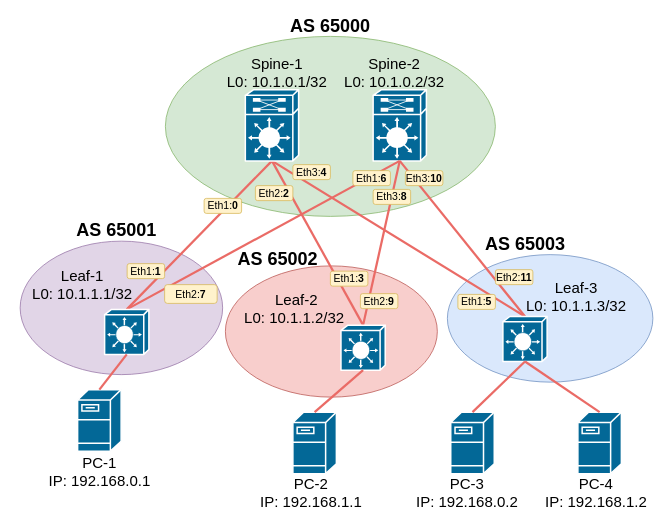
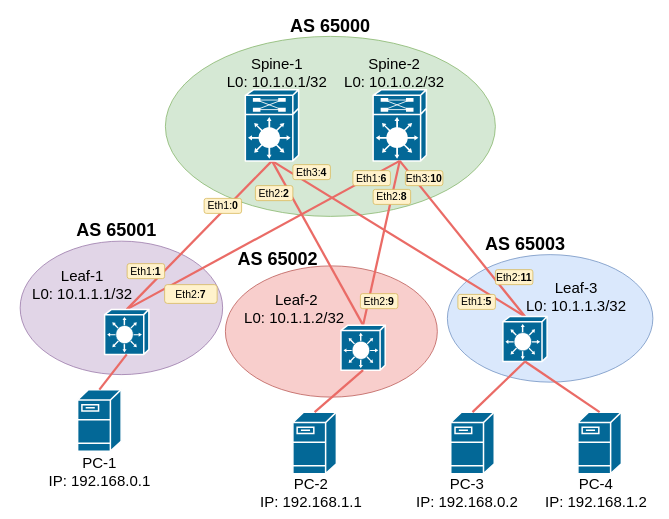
node "Eth3:8": label "Eth3:8" -> "Eth2:8"
node "Eth1:3": removed
